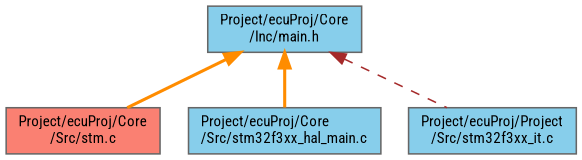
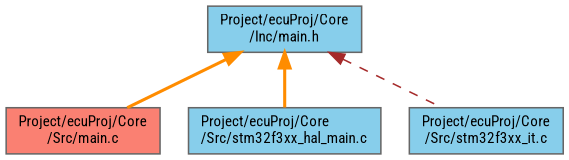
node "Project/ecuProj/Core /Src/stm.c": label "Project/ecuProj/Core /Src/stm.c" -> "Project/ecuProj/Core /Src/main.c"
node "Project/ecuProj/Project /Src/stm32f3xx_it.c": label "Project/ecuProj/Project /Src/stm32f3xx_it.c" -> "Project/ecuProj/Core /Src/stm32f3xx_it.c"
